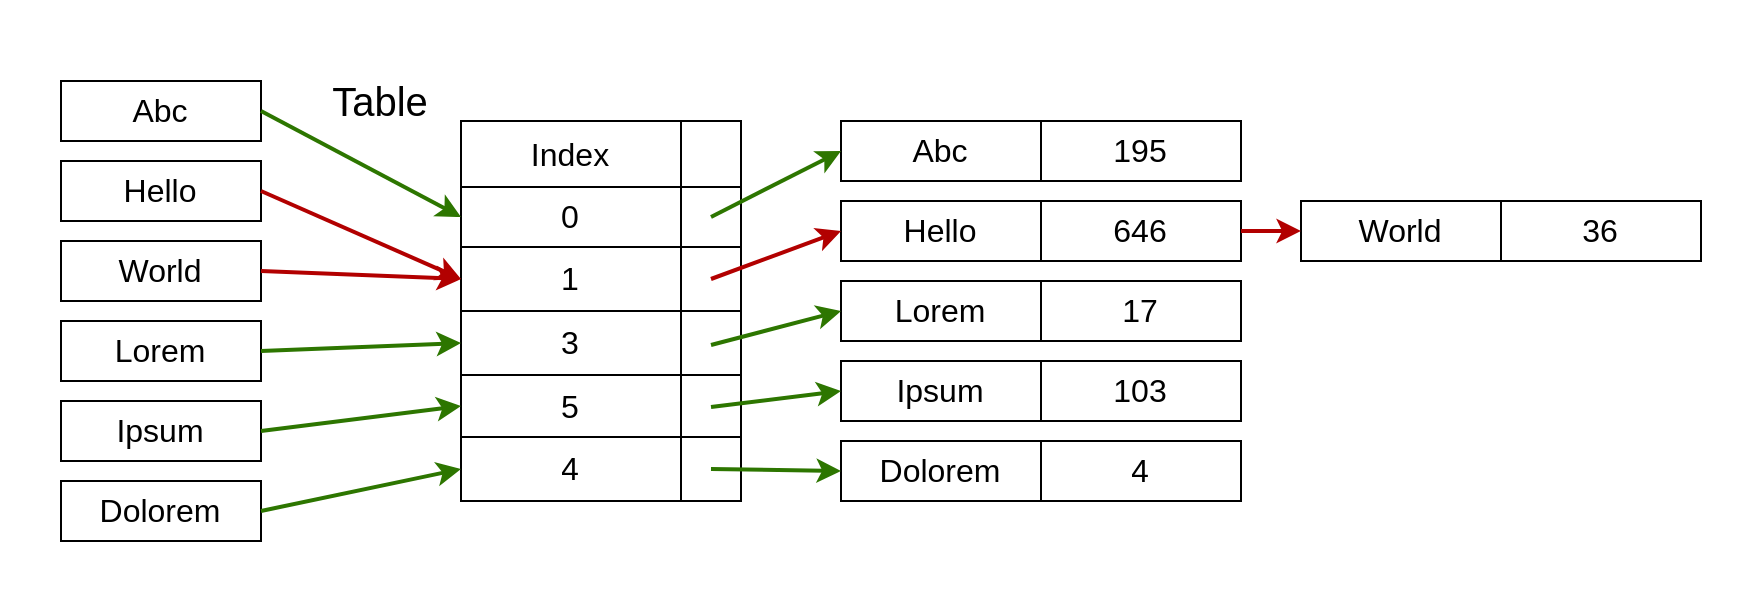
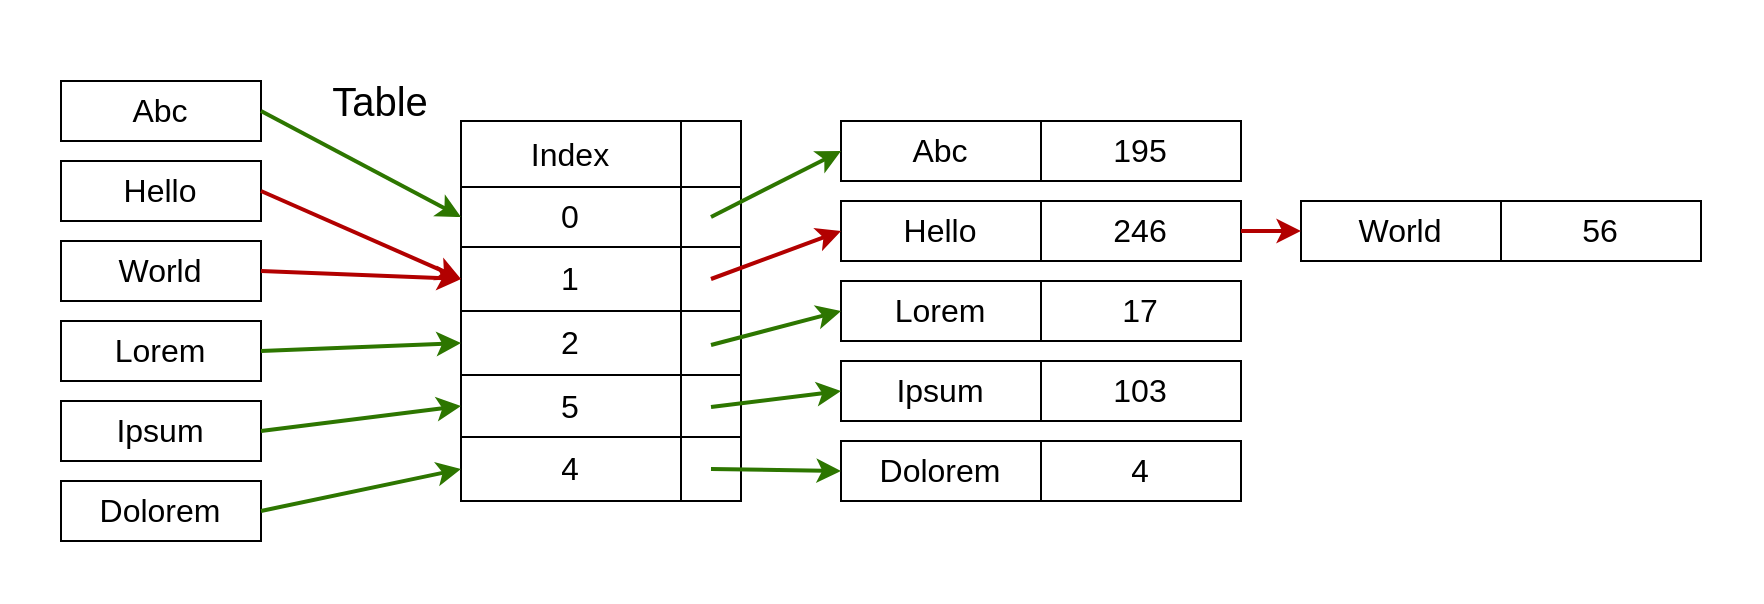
node "646": label "646" -> "246"
node "36": label "36" -> "56"
node "3": label "3" -> "2"
